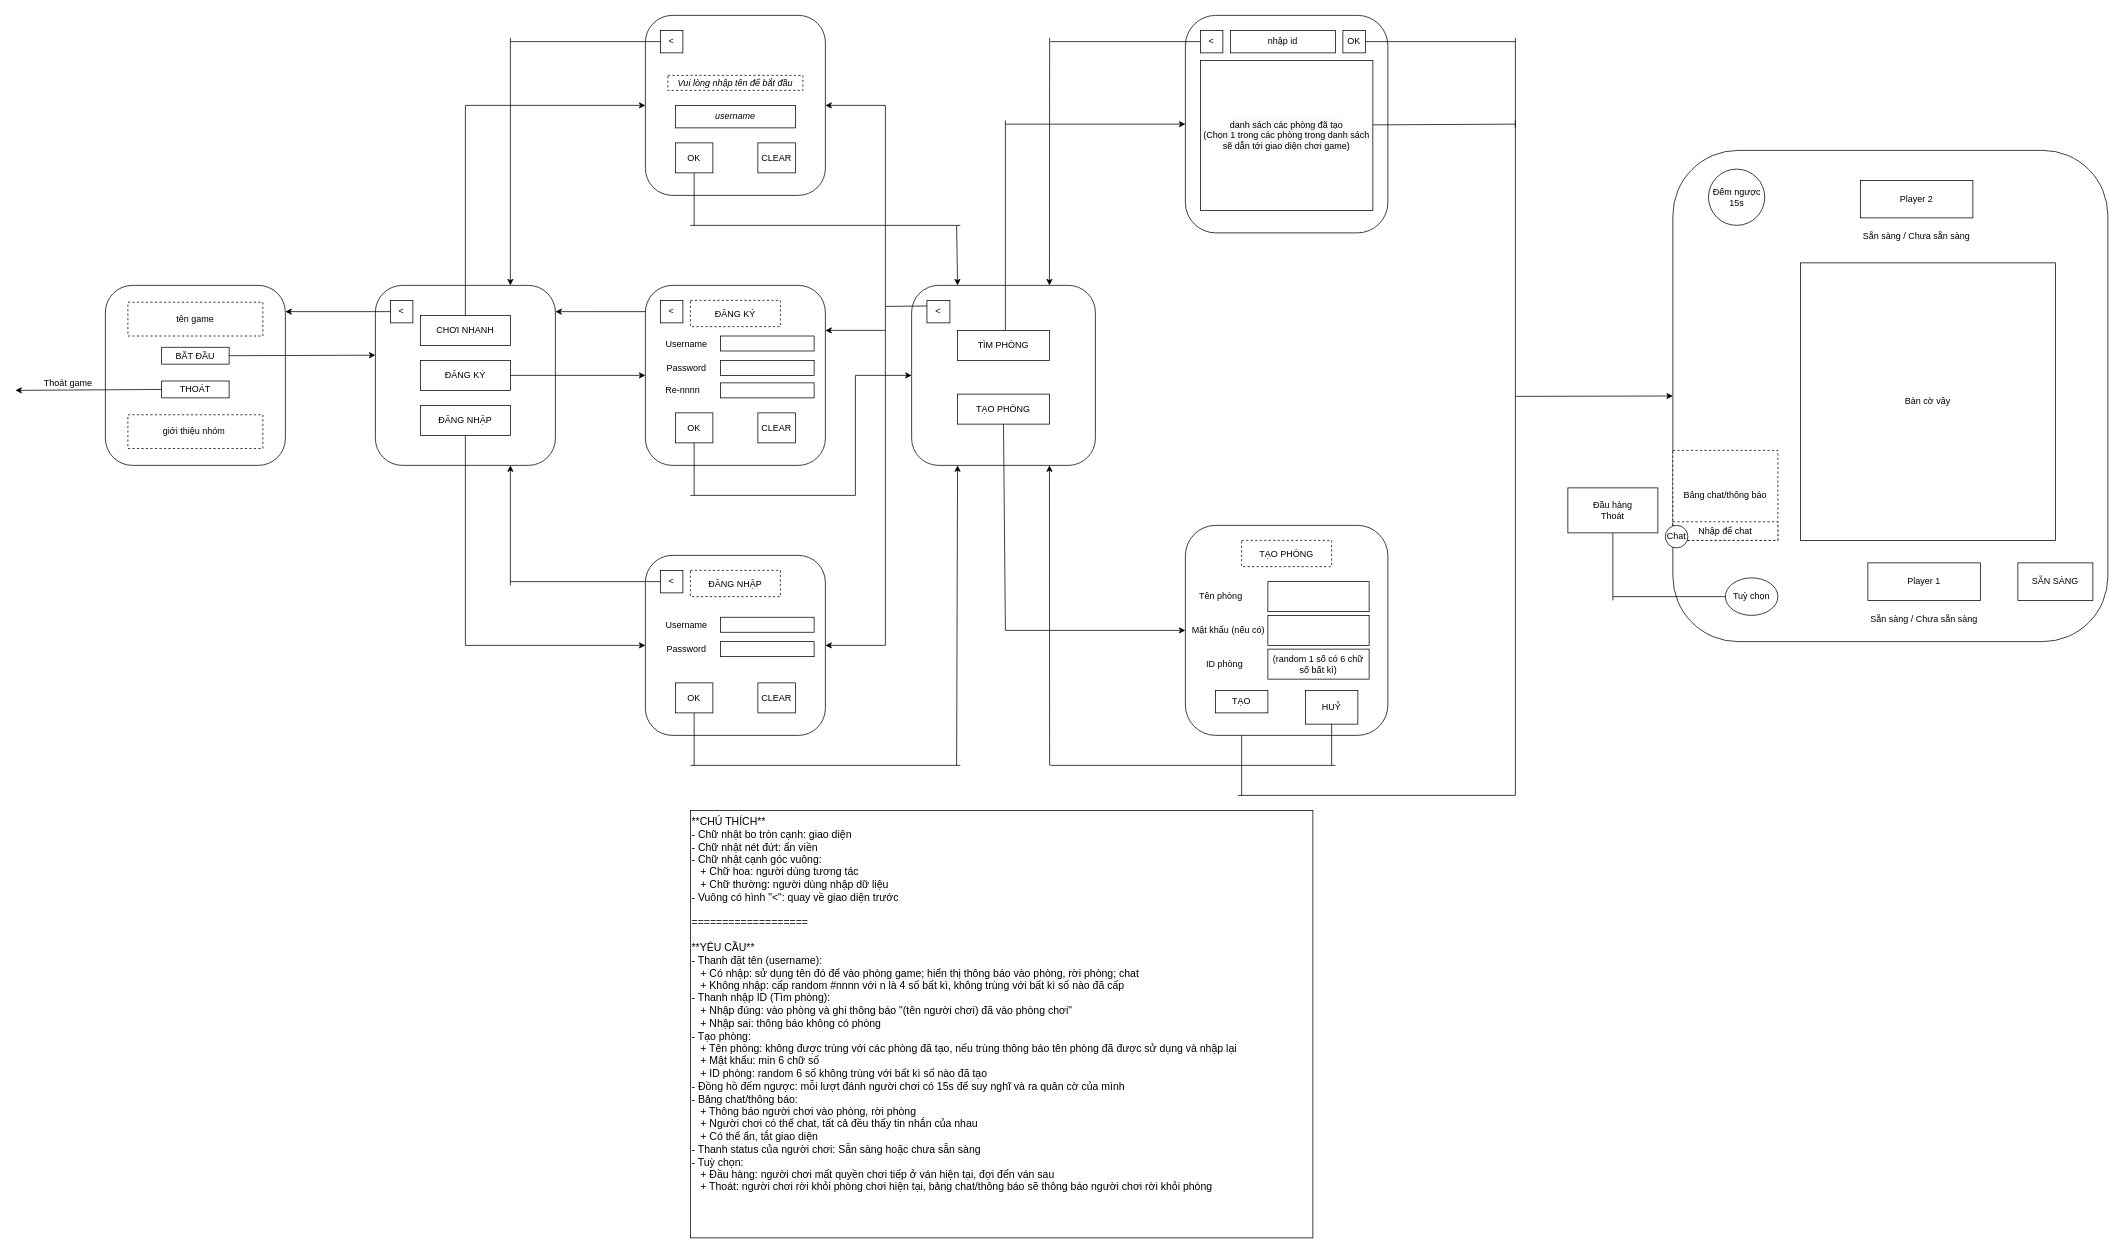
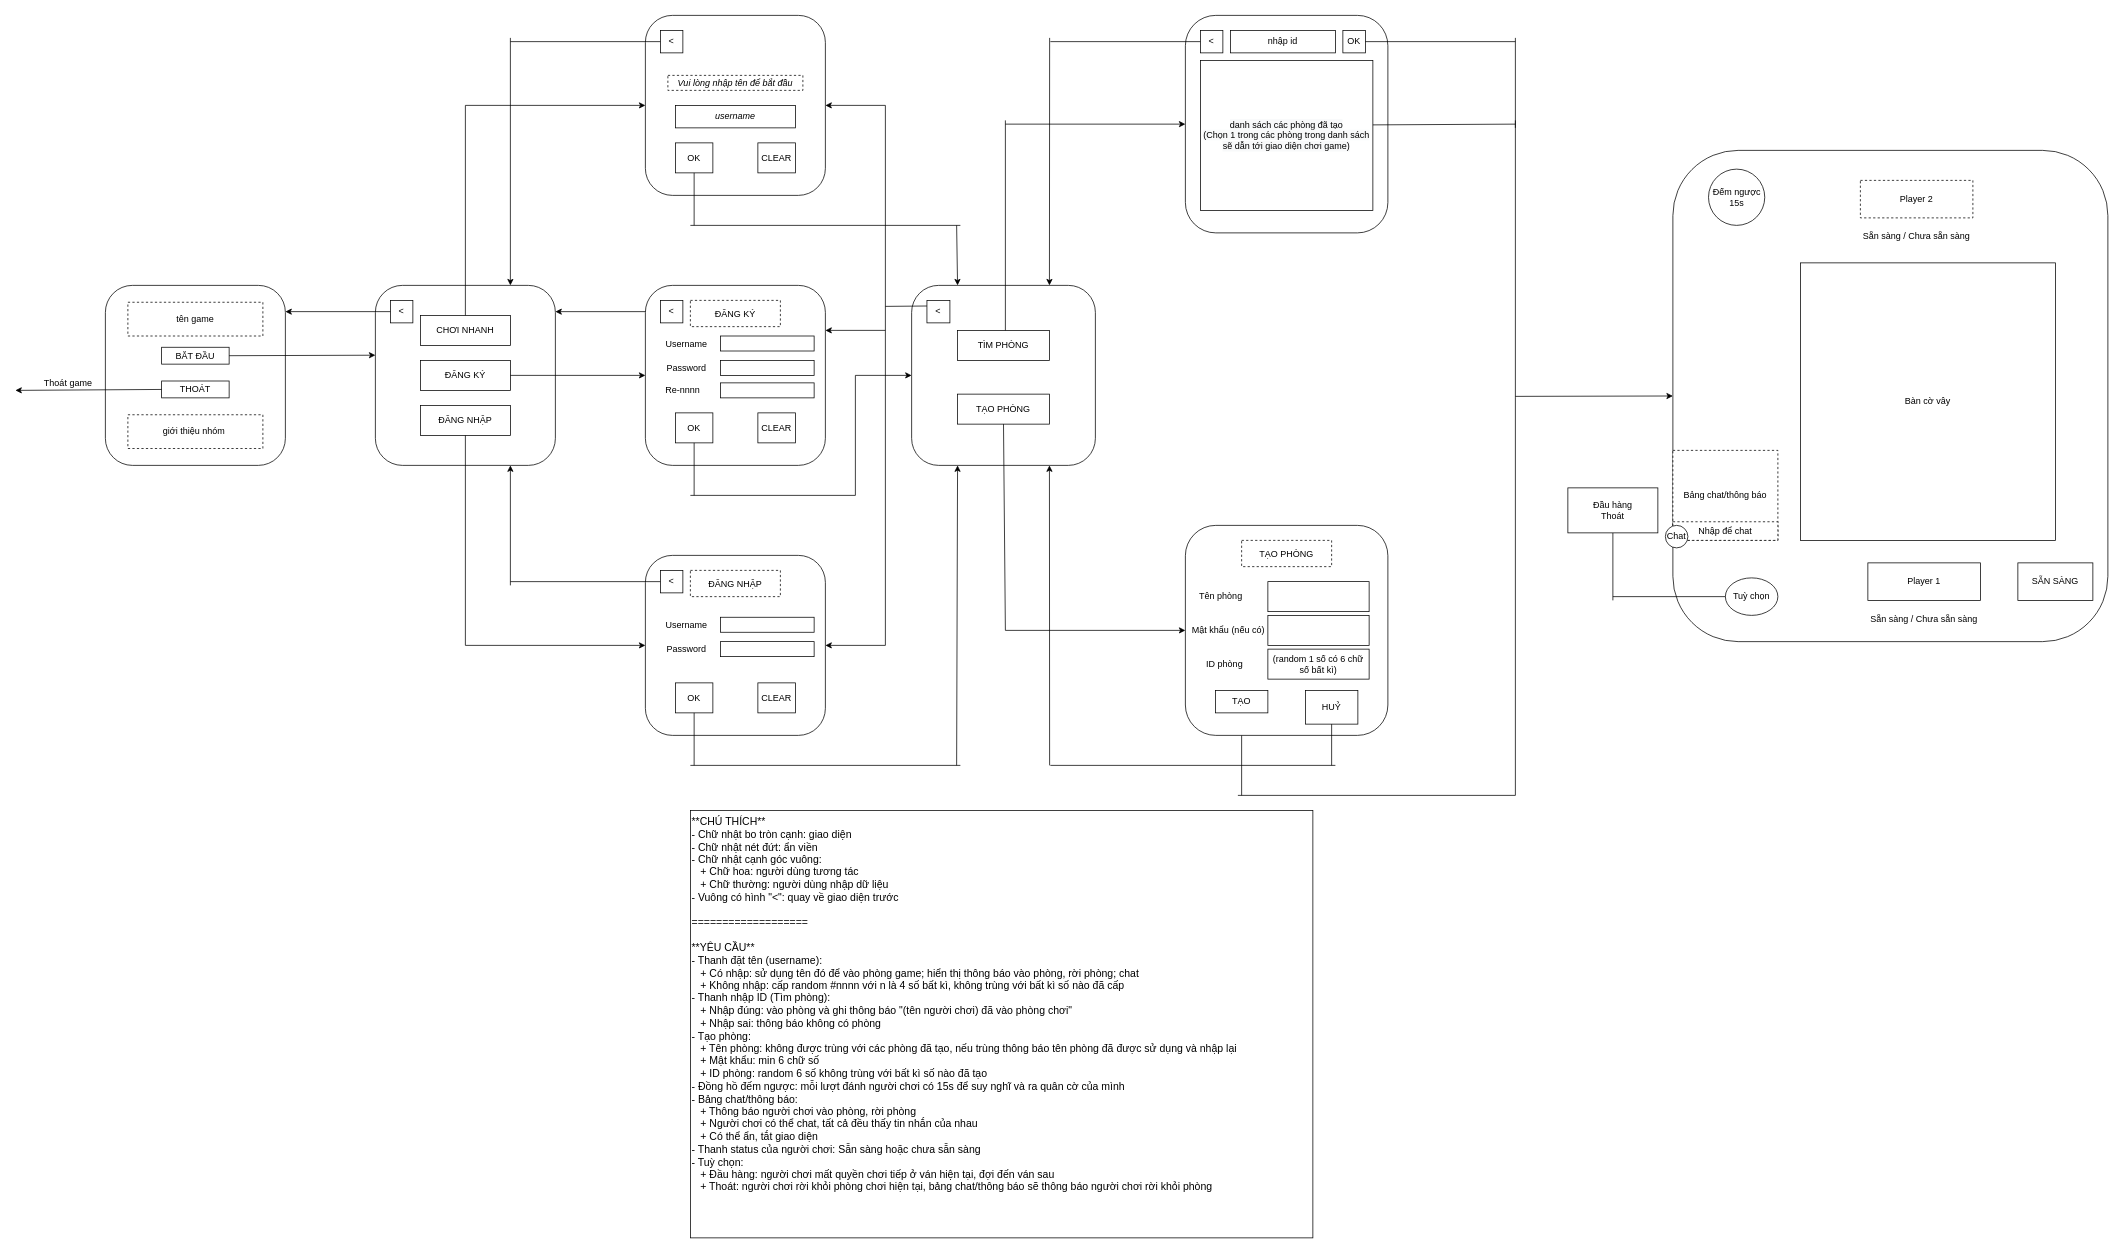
node "Player 2": style solid -> dashed
